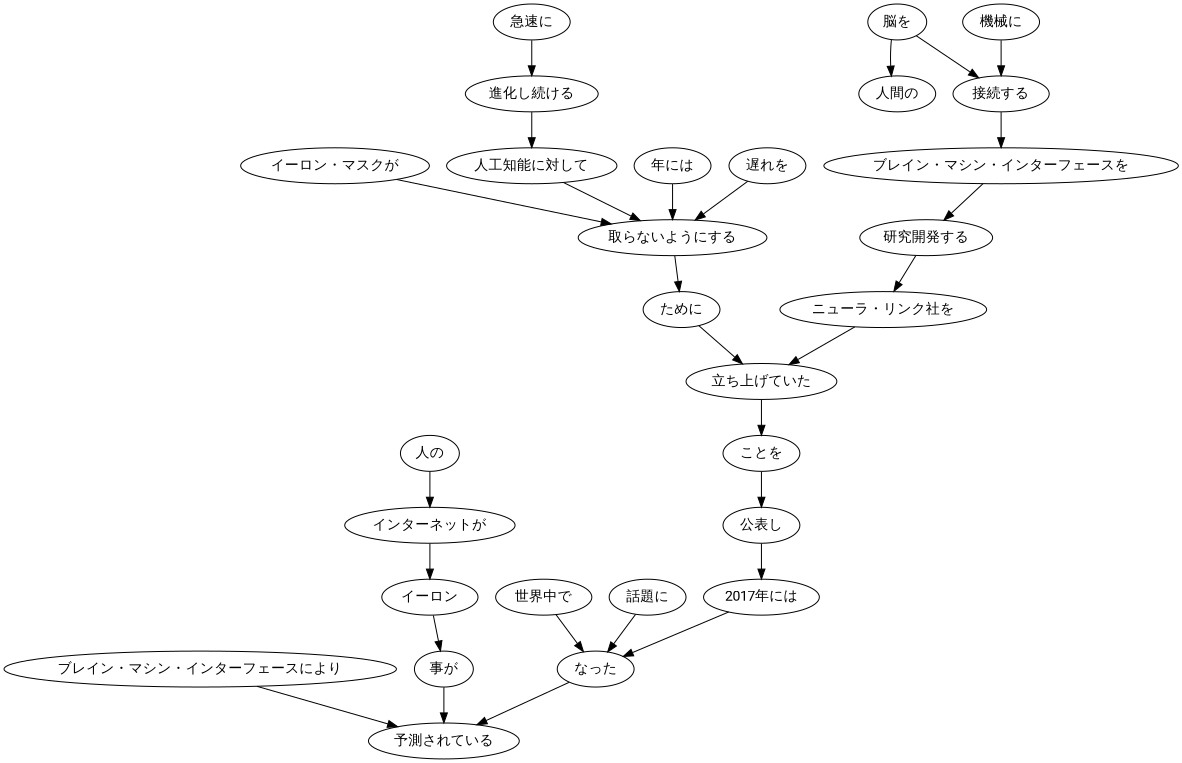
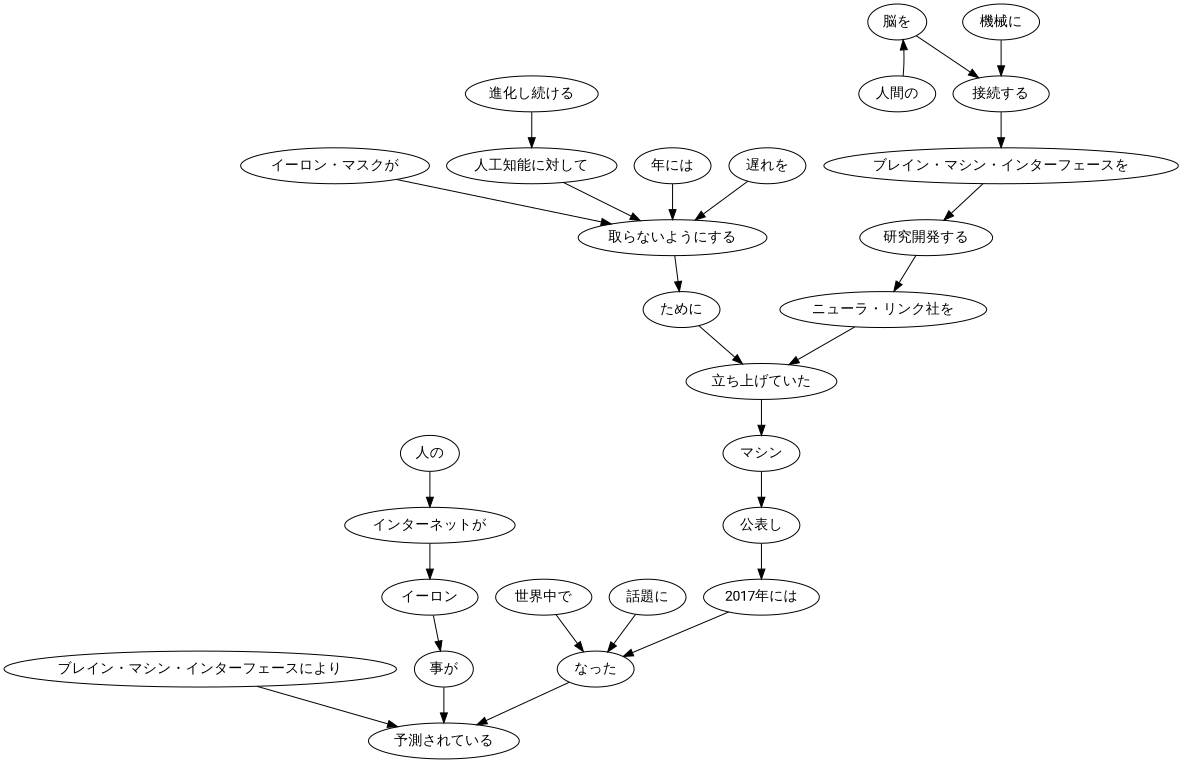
node "急速に": removed
edge "脳を" -> "人間の": reversed
node "ことを": label "ことを" -> "マシン"
